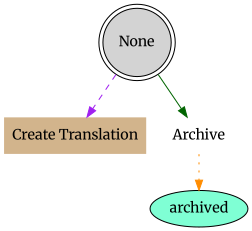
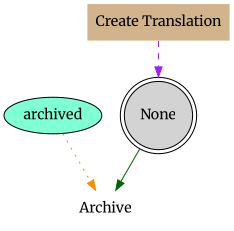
edge "None" -> "Create Translation": reversed
edge "Archive" -> "archived": reversed
